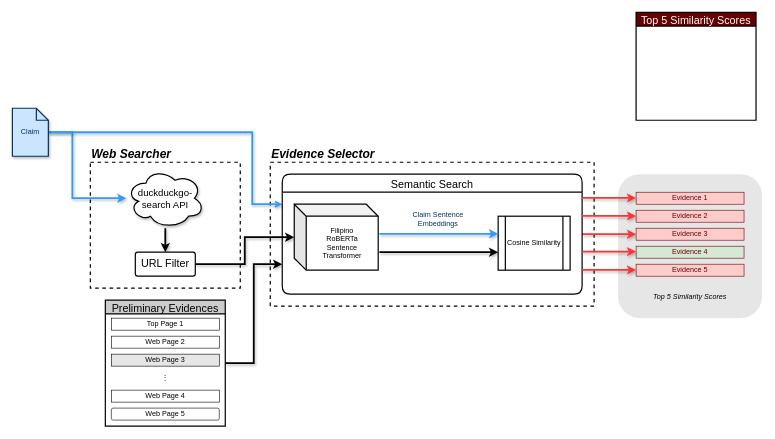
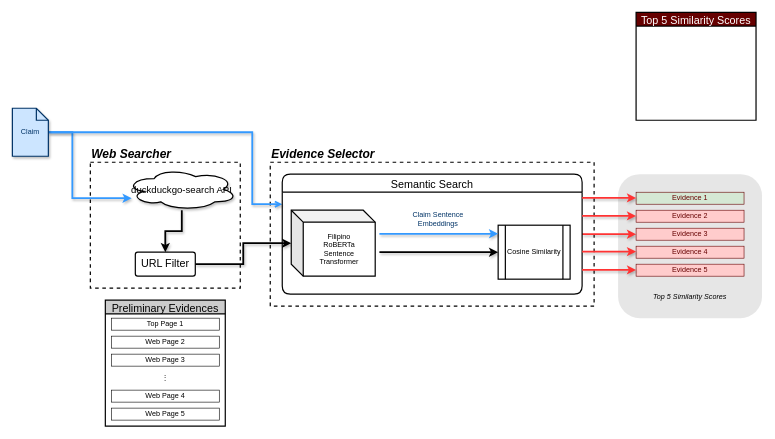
node "duckduckgo-search API": size 78x60 -> 111x42
node "Evidence 1": fillcolor #ffcccc -> #d5e8d4
node "Filipino RoBERTa Sentence Transformer": moved (336, 237) -> (333, 243)
node "Cosine Similarity": moved (534, 243) -> (534, 252)
node "Evidence 4": fillcolor #d5e8d4 -> #ffcccc
edge "Preliminary Evidences" -> "Semantic Search": removed
node "Web Page 3": fillcolor #e6e6e6 -> #ffffff
node "Web Page 5": shape rounded rectangle -> rectangle
